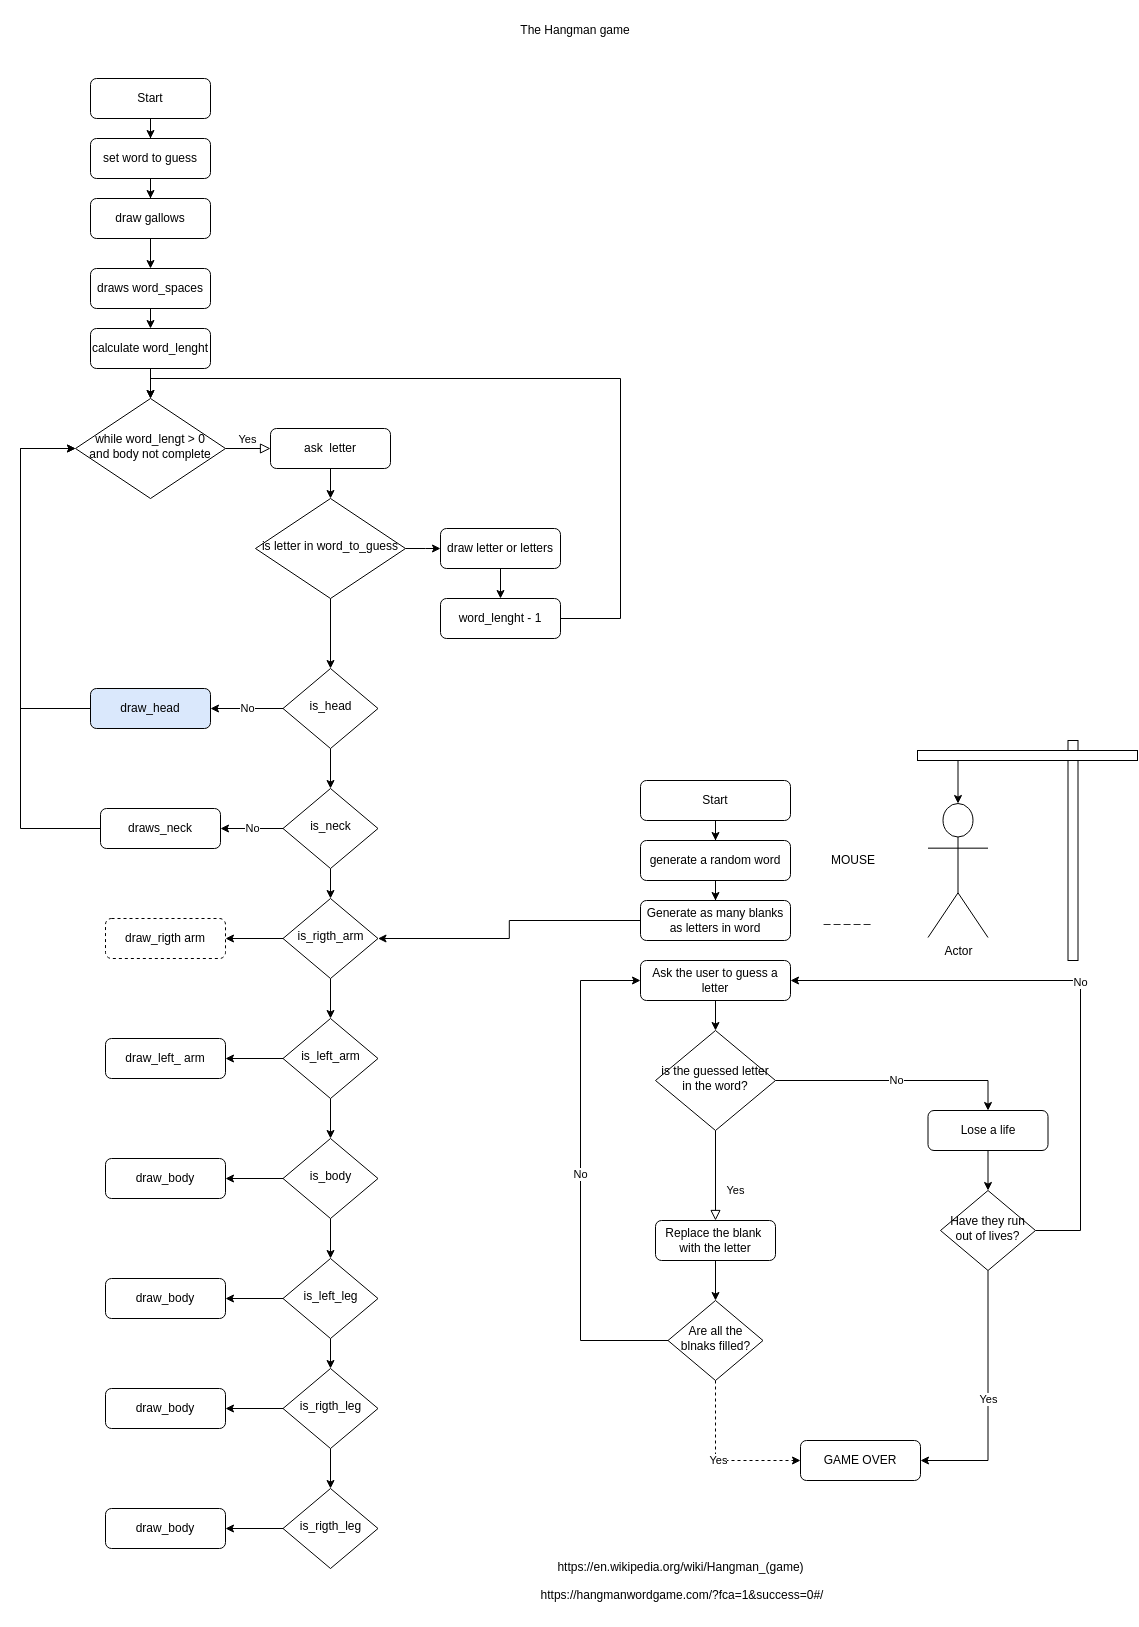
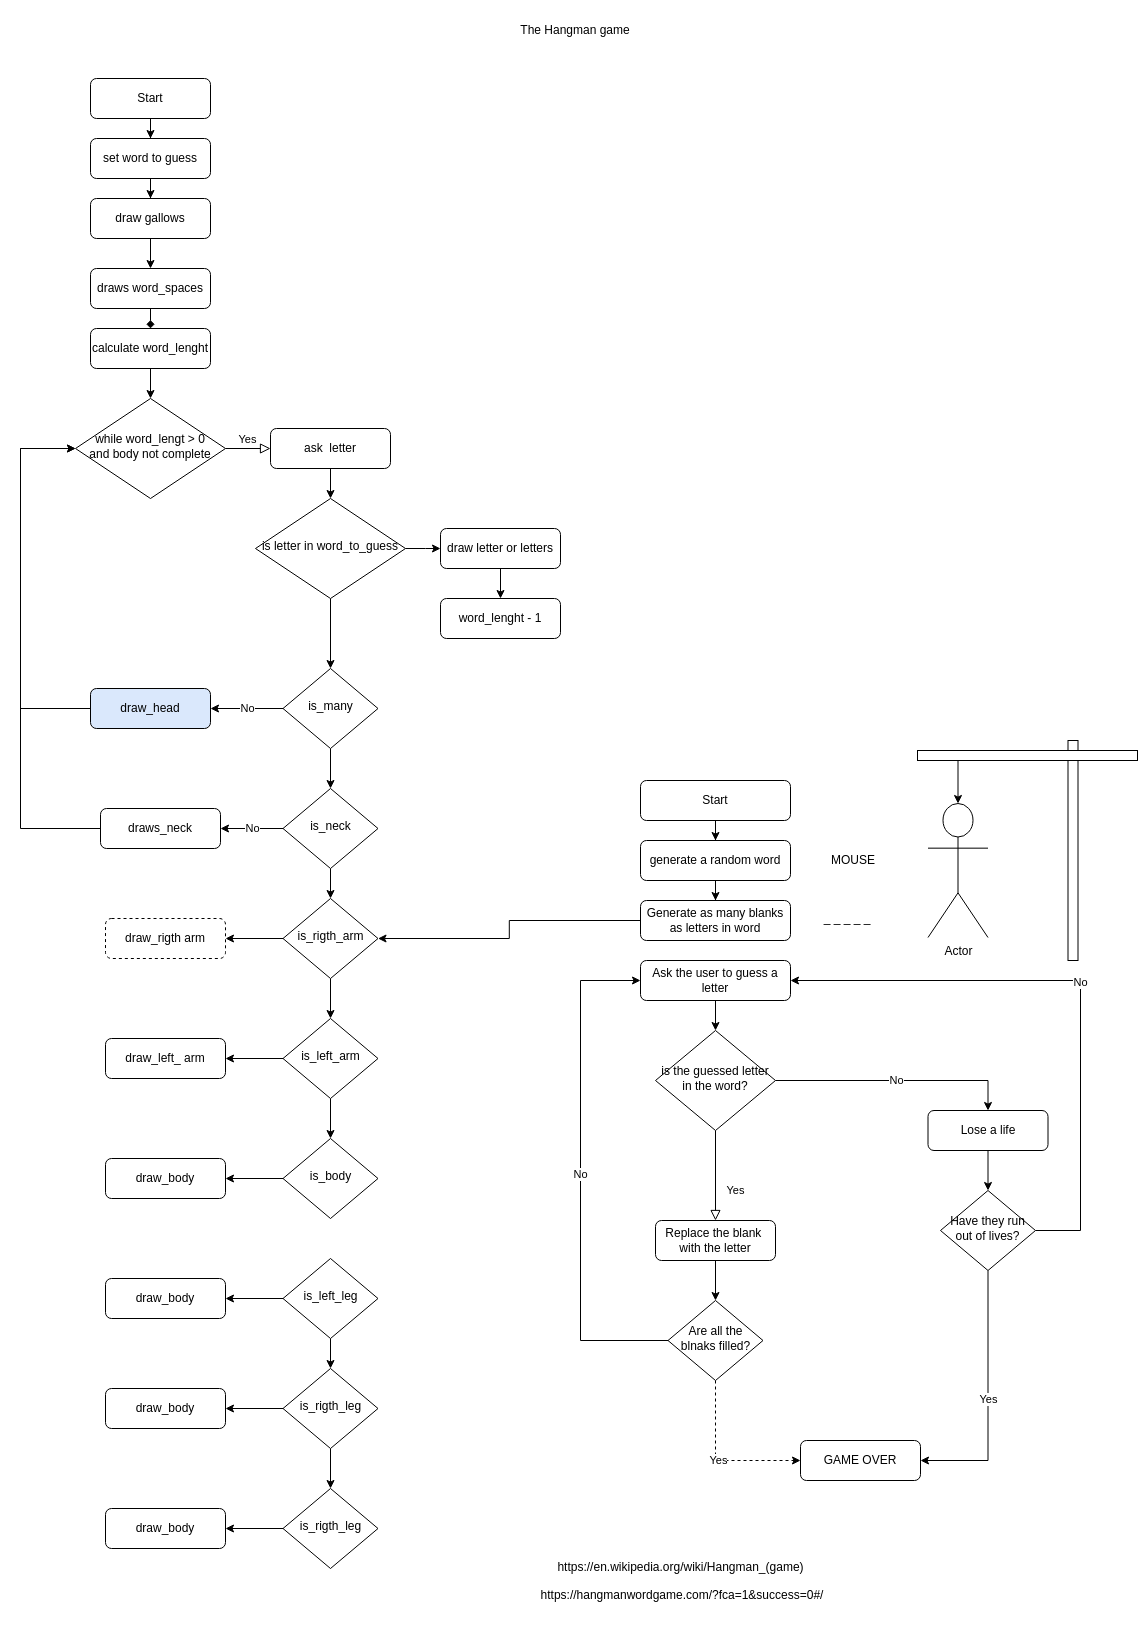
edge "draws word_spaces" -> "calculate word_lenght": arrowhead classic -> diamond
edge "word_lenght - 1" -> "while word_lengt > 0 and body not complete": removed
node "is_head": label "is_head" -> "is_many"
edge "is_body" -> "is_left_leg": removed
